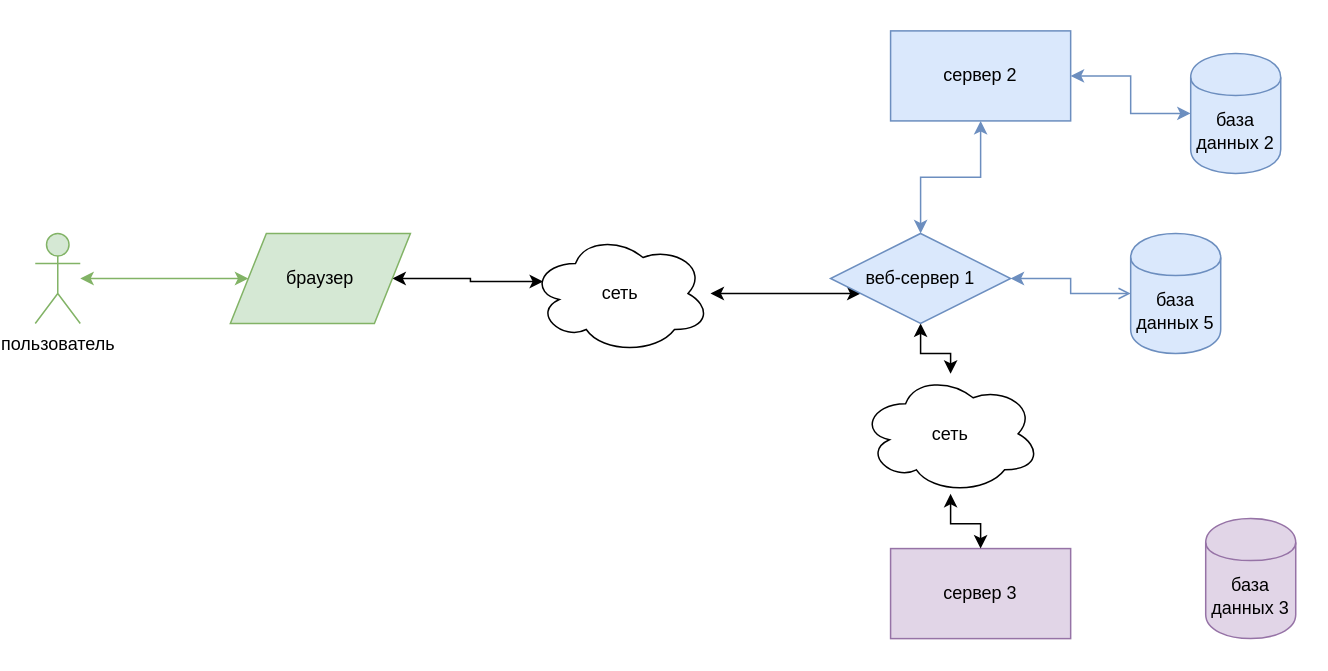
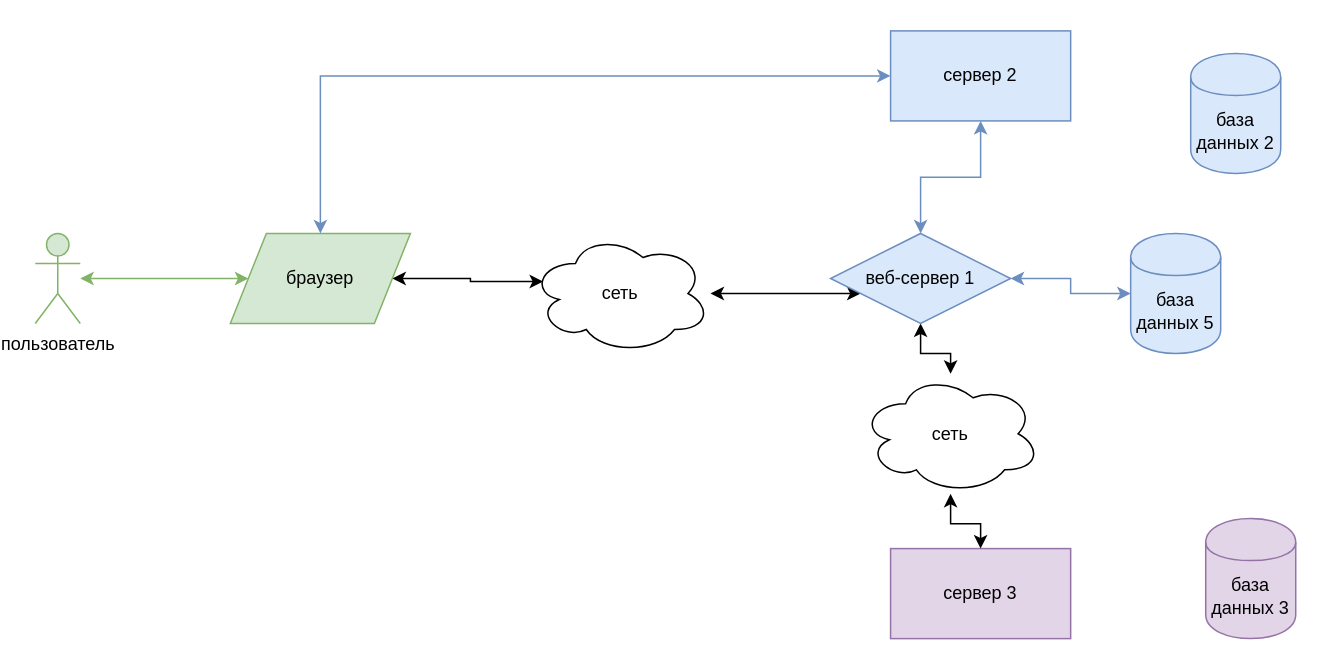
edge "сервер 2" -- "база данных 2": now "сервер 2" -- "браузер"
edge "веб-сервер 1" -- "база данных 5": arrowhead open -> classic
